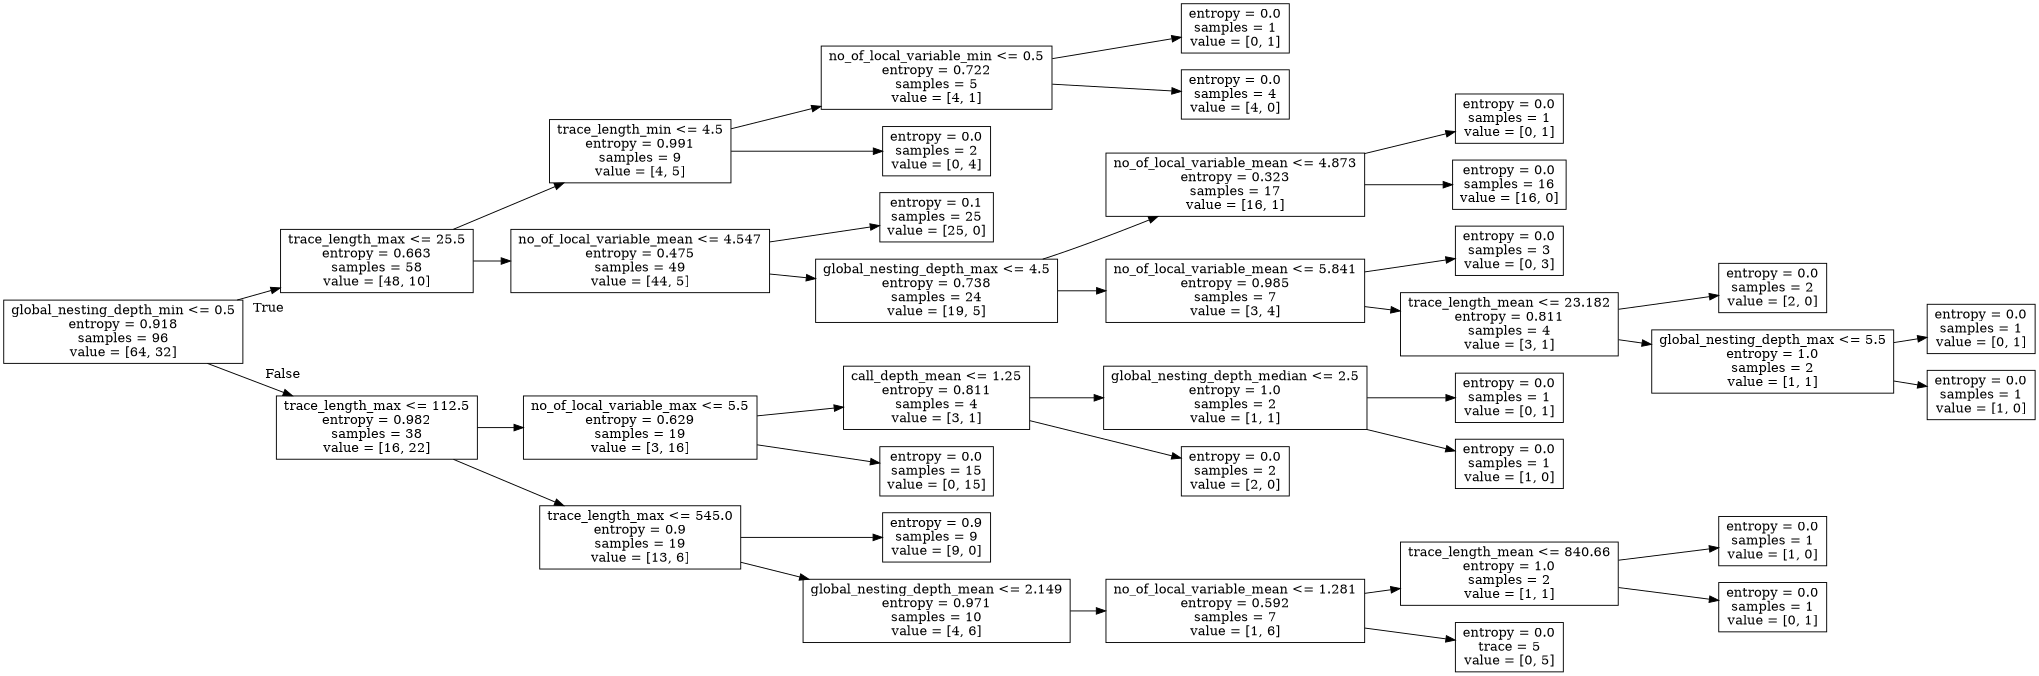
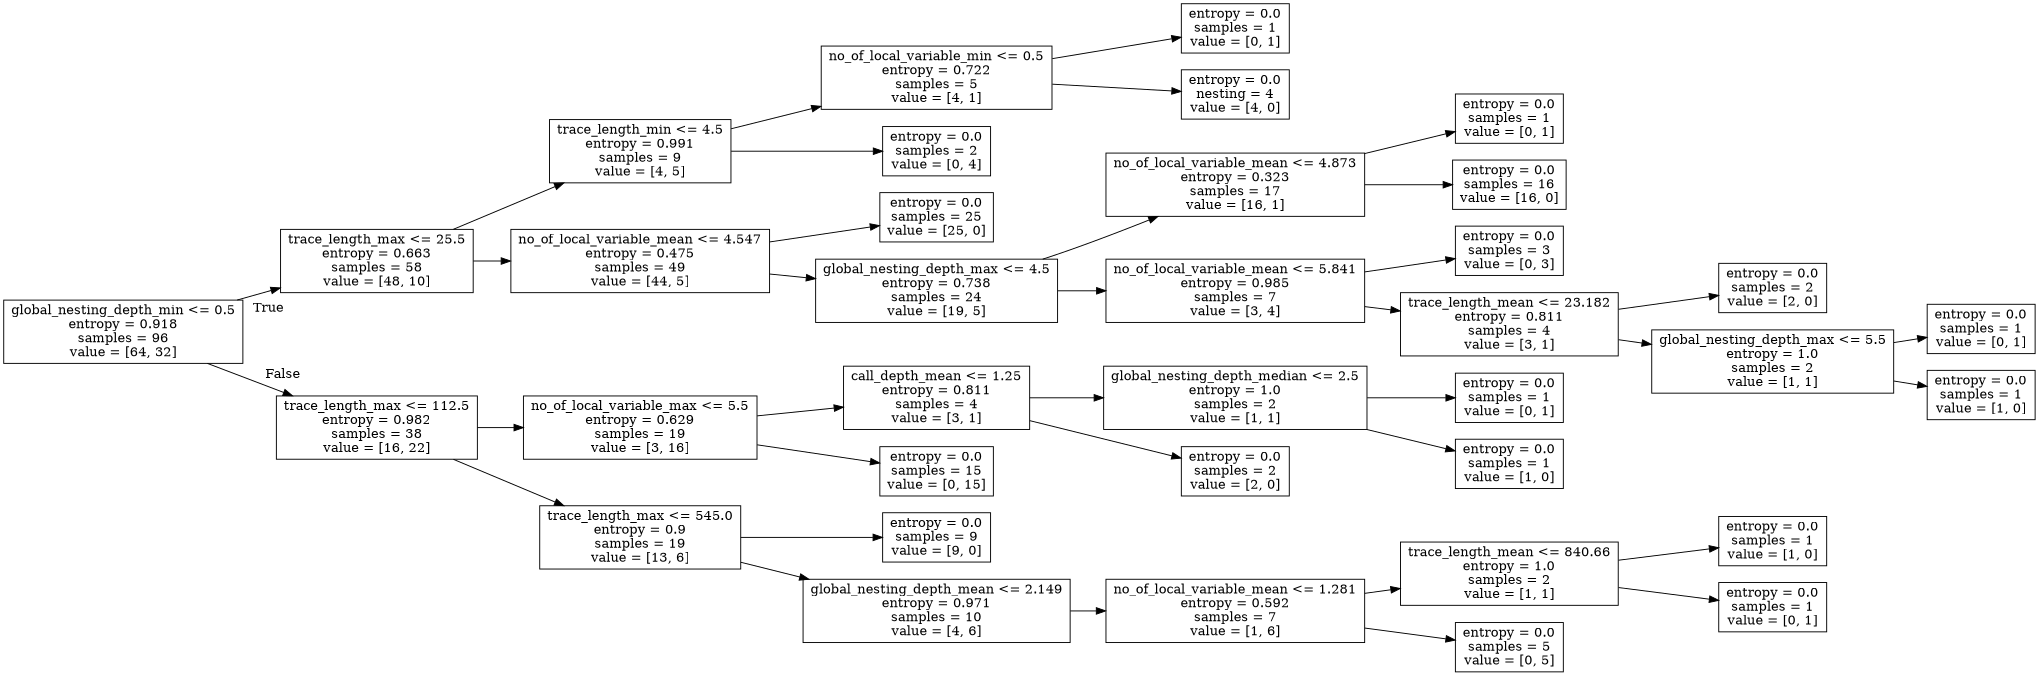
node "entropy = 0.0 samples = 4 value = [4, 0]": label "entropy = 0.0 samples = 4 value = [4, 0]" -> "entropy = 0.0 nesting = 4 value = [4, 0]"
node "entropy = 0.1 samples = 25 value = [25, 0]": label "entropy = 0.1 samples = 25 value = [25, 0]" -> "entropy = 0.0 samples = 25 value = [25, 0]"
node "entropy = 0.9 samples = 9 value = [9, 0]": label "entropy = 0.9 samples = 9 value = [9, 0]" -> "entropy = 0.0 samples = 9 value = [9, 0]"
node "entropy = 0.0 trace = 5 value = [0, 5]": label "entropy = 0.0 trace = 5 value = [0, 5]" -> "entropy = 0.0 samples = 5 value = [0, 5]"
